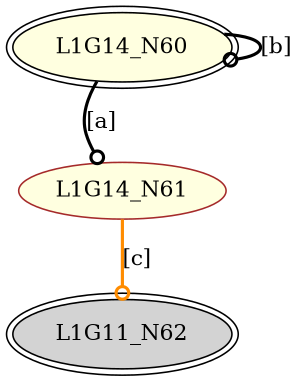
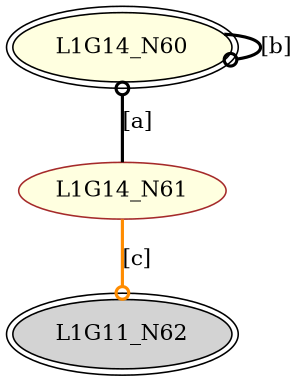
edge "L1G14_N60" -> "L1G14_N61": reversed
